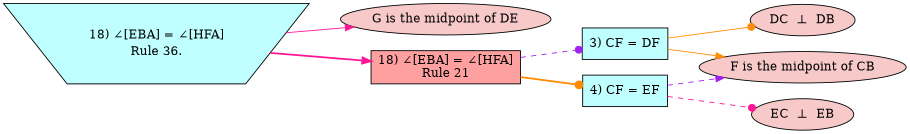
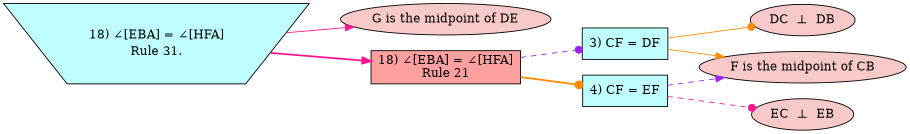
node "18) ∠[EBA] = ∠[HFA]": text "Rule 36." -> "Rule 31."
